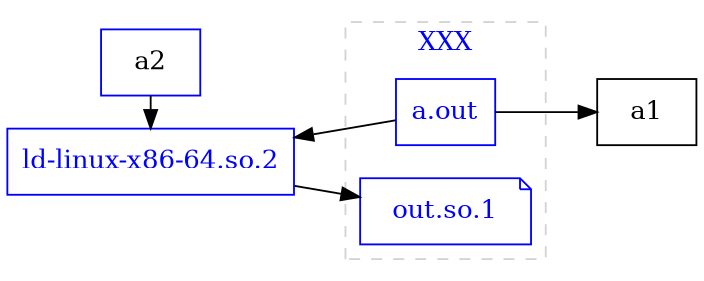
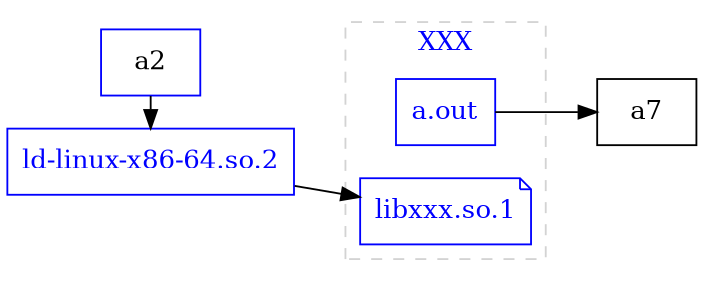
node "a1": label "a1" -> "a7"
edge "a.out" -> "ld-linux-x86-64.so.2": removed
node "out.so.1": label "out.so.1" -> "libxxx.so.1"
